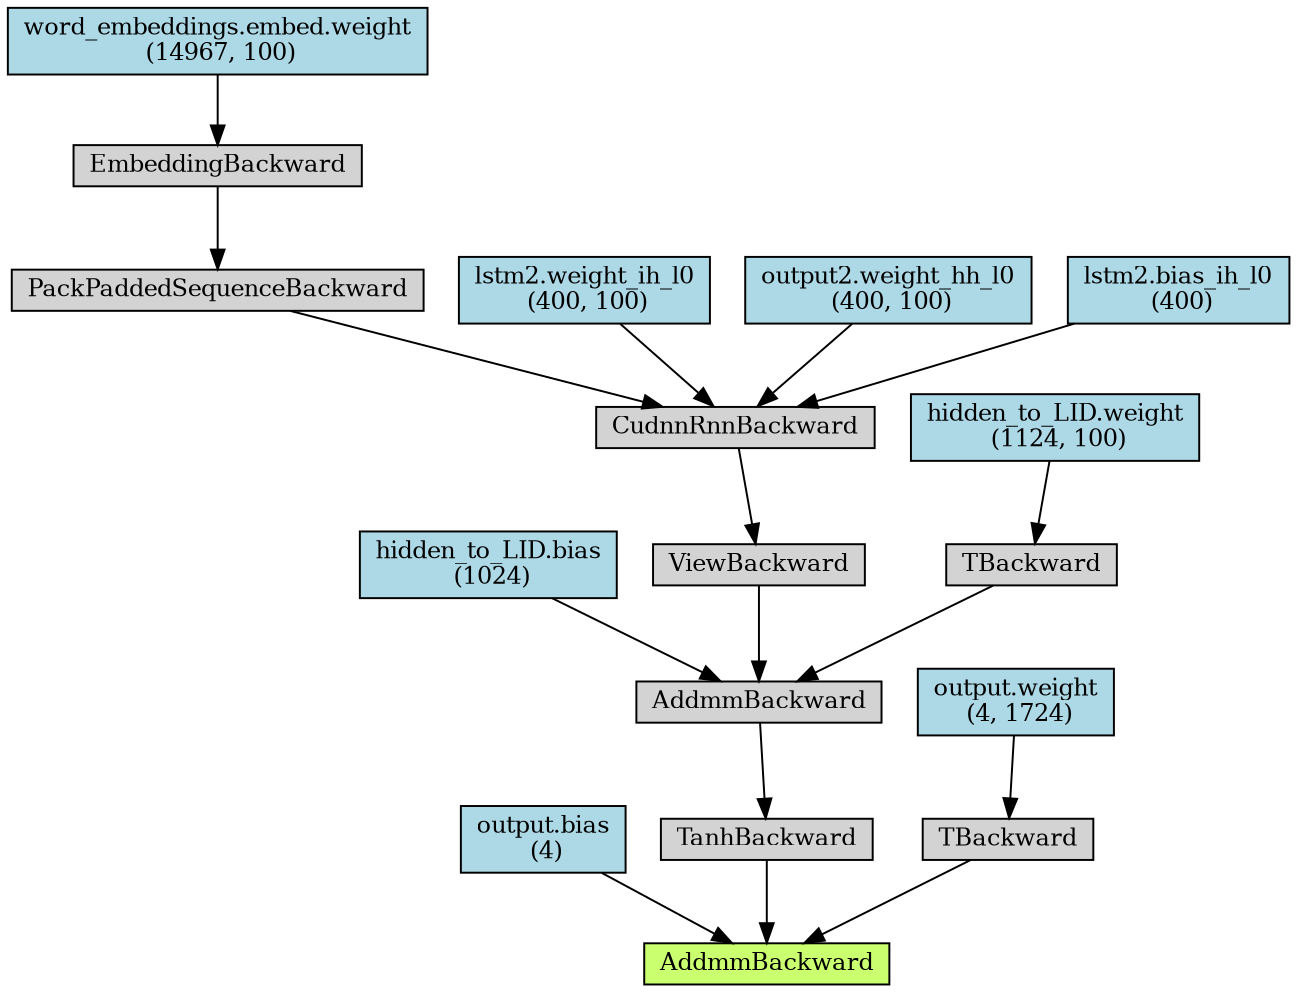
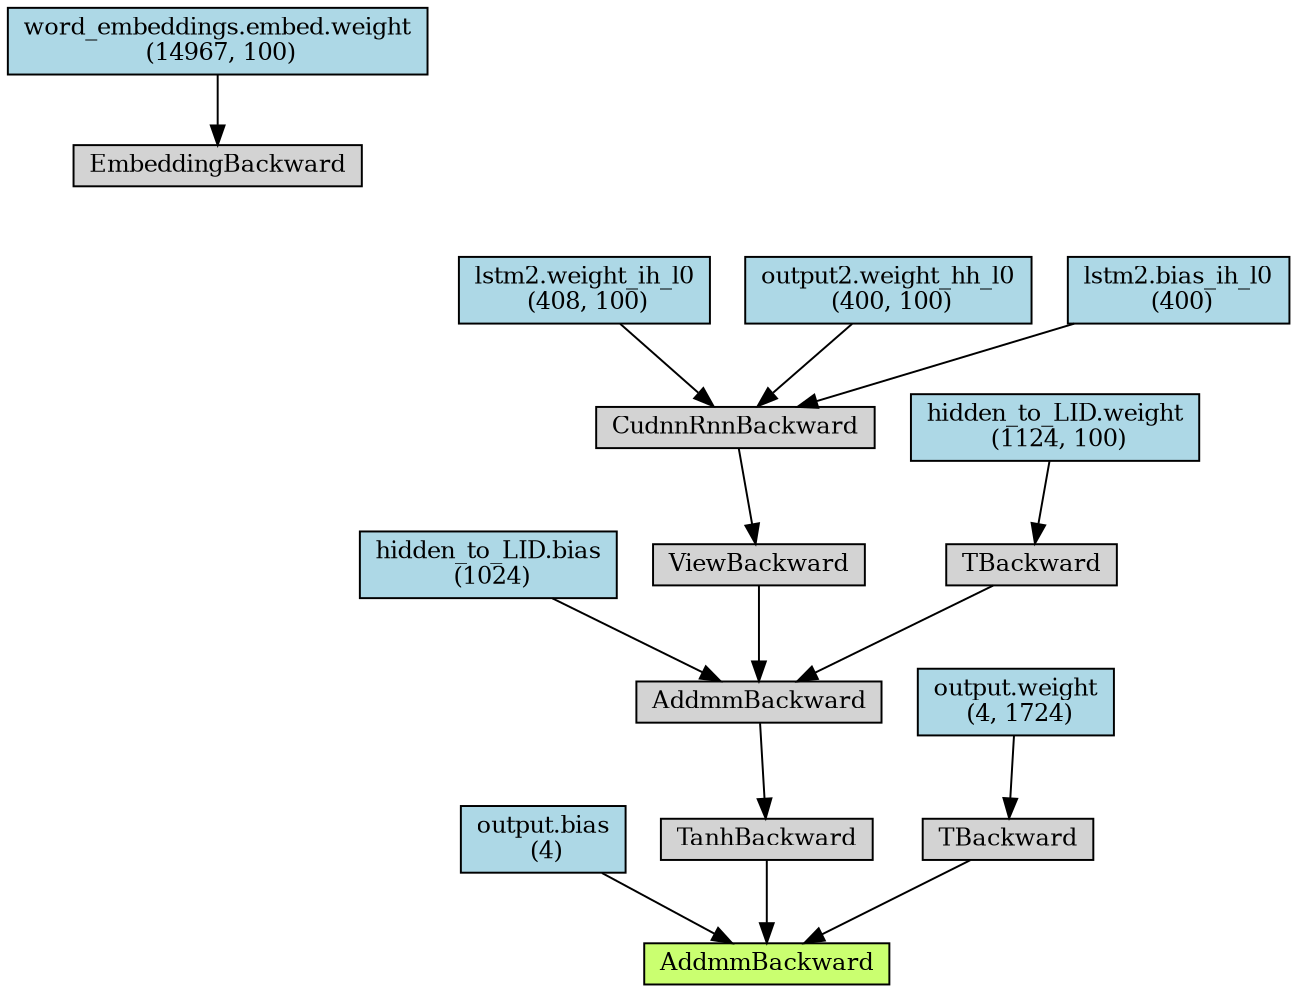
node "PackPaddedSequenceBackward": removed
node "lstm2.weight_ih_l0 (400, 100)": label "lstm2.weight_ih_l0 (400, 100)" -> "lstm2.weight_ih_l0 (408, 100)"
